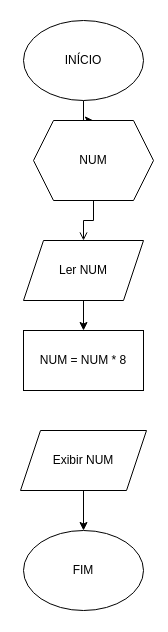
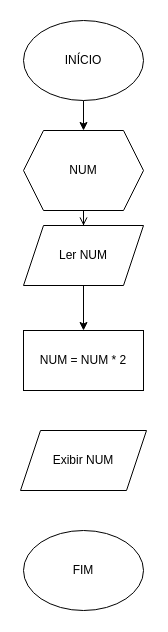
node "NUM": moved (94, 161) -> (84, 171)
node "Ler NUM": moved (84, 271) -> (84, 256)
node "NUM = NUM * 8": label "NUM = NUM * 8" -> "NUM = NUM * 2"
edge "Exibir NUM" -> "FIM": removed
